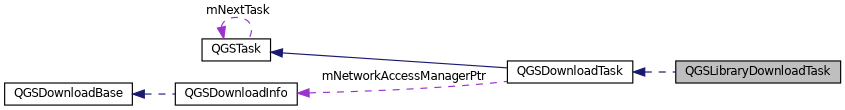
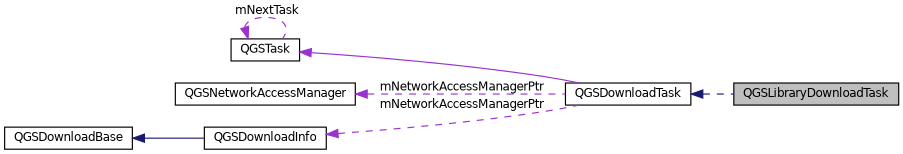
edge "QGSDownloadTask" -> "QGSTask": color midnightblue -> darkorchid3
edge "QGSDownloadInfo" -> "QGSDownloadBase": style dashed -> solid
node "QGSNetworkAccessManager": added
